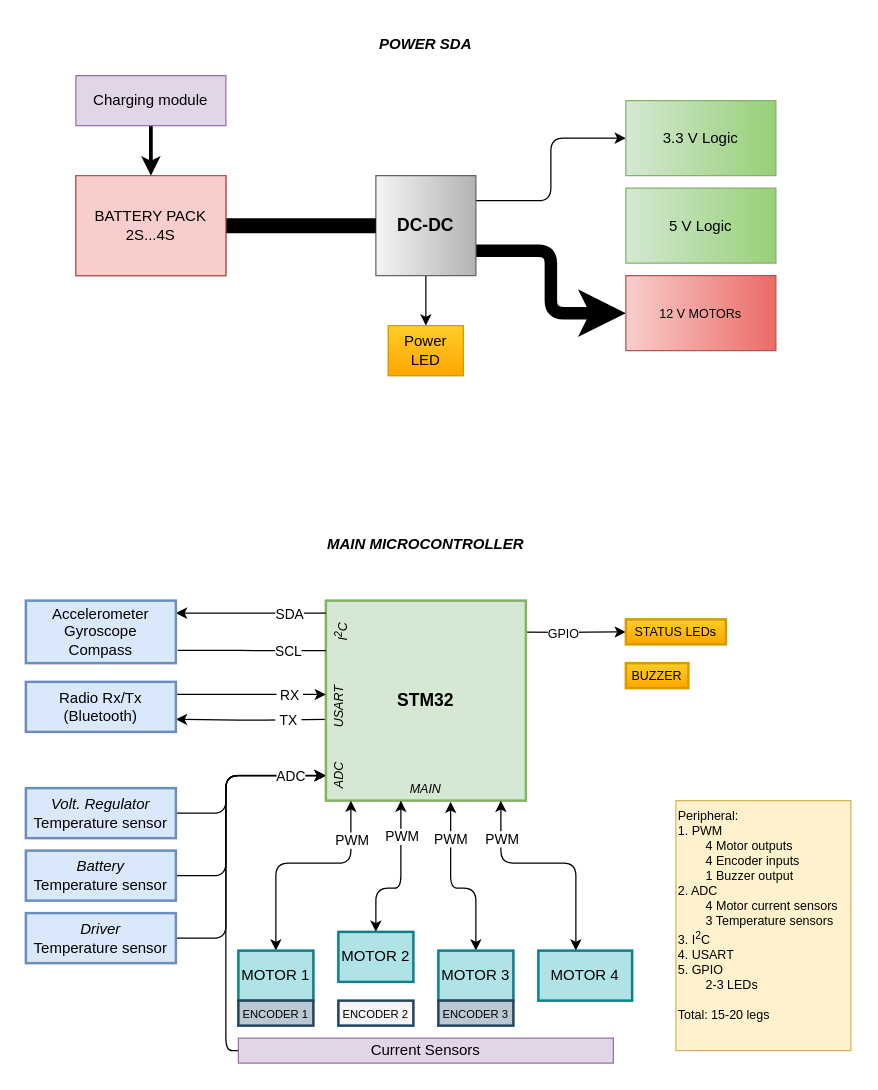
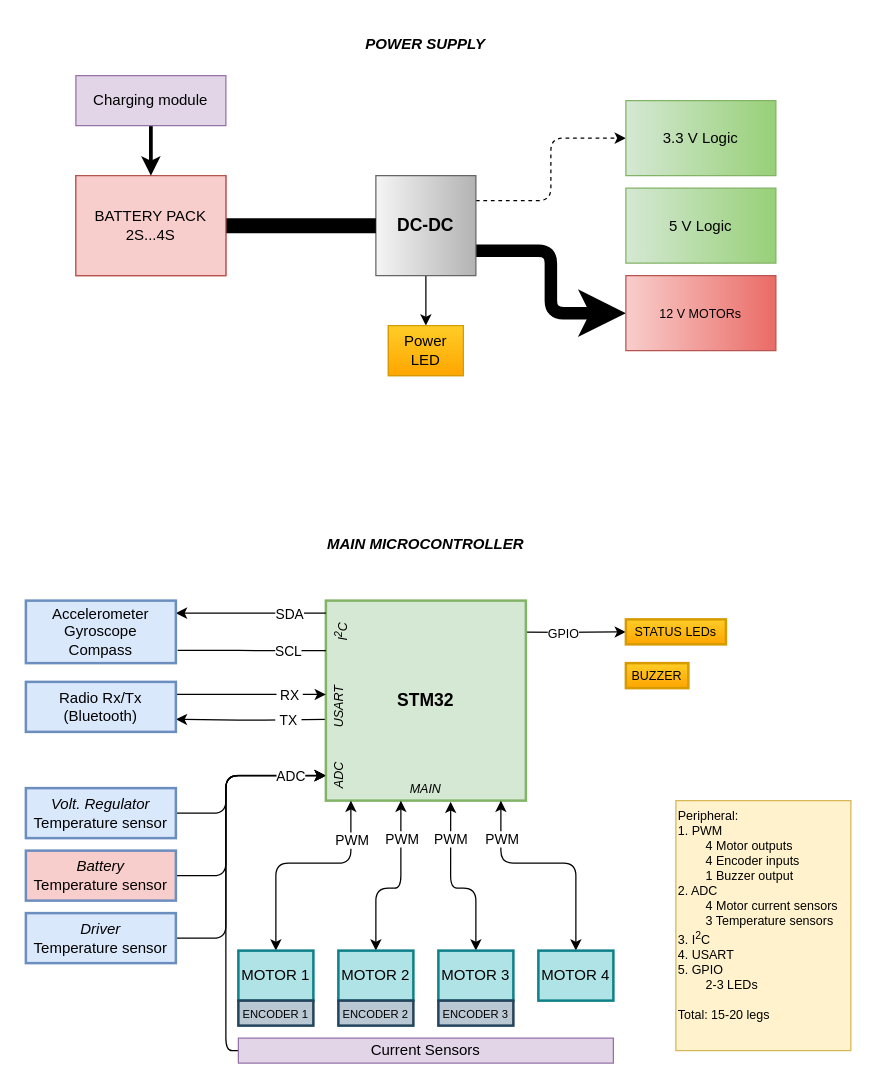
node "POWER SDA": label "POWER SDA" -> "POWER SUPPLY"
edge "DC-DC" -> "3.3 V Logic": style solid -> dashed
node "Battery Temperature sensor": fillcolor #dae8fc -> #f8cecc
node "MOTOR 2": moved (376, 957) -> (376, 976)
node "MOTOR 4": size 94x50 -> 75x50
node "ENCODER 2": fillcolor #f5f5f5 -> #bac8d3
